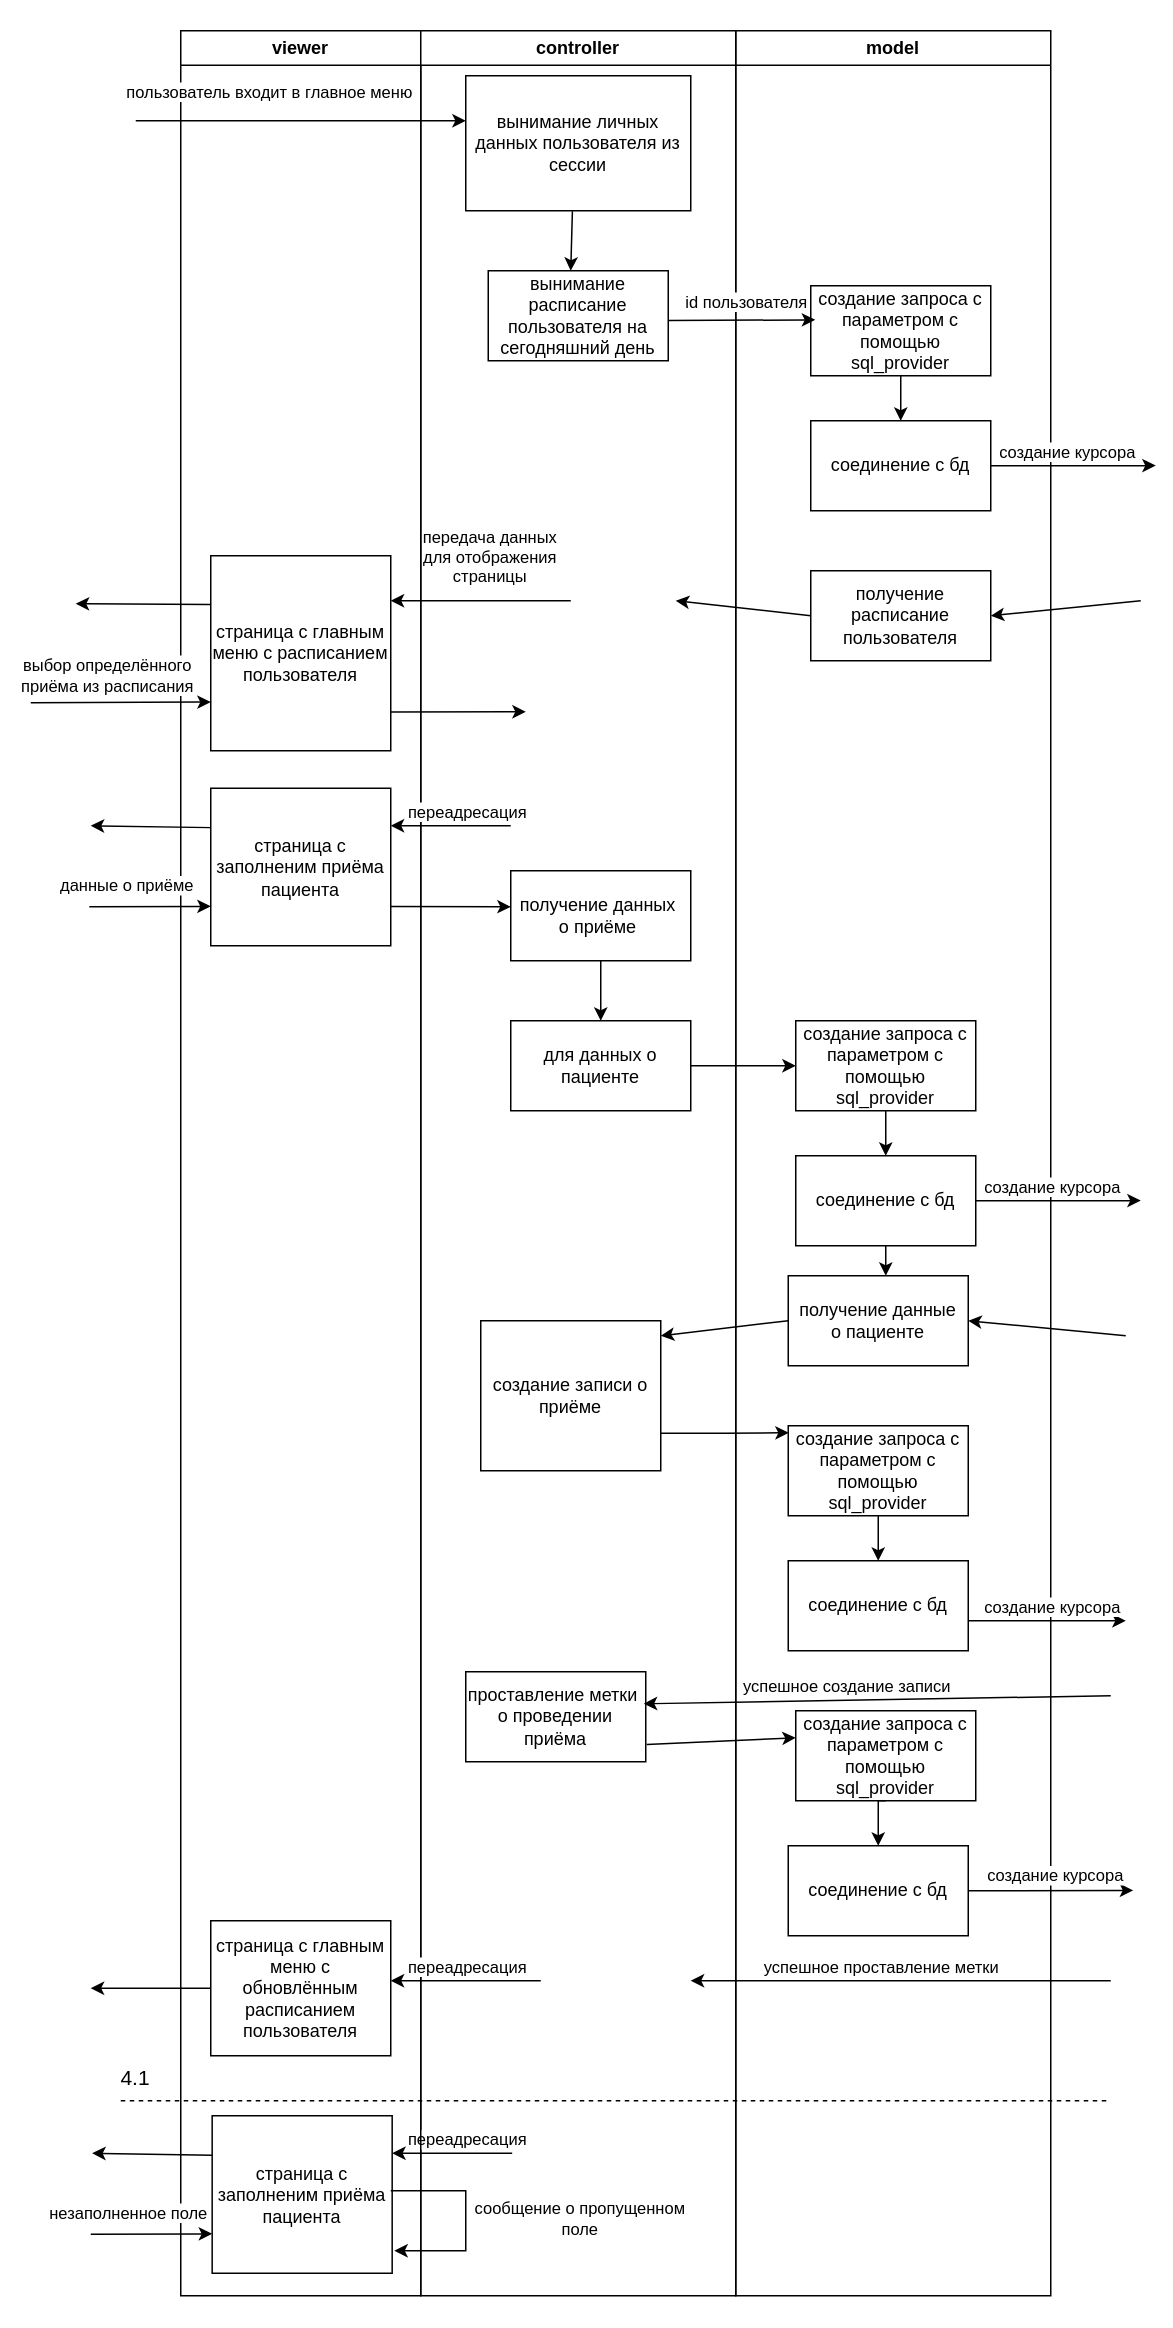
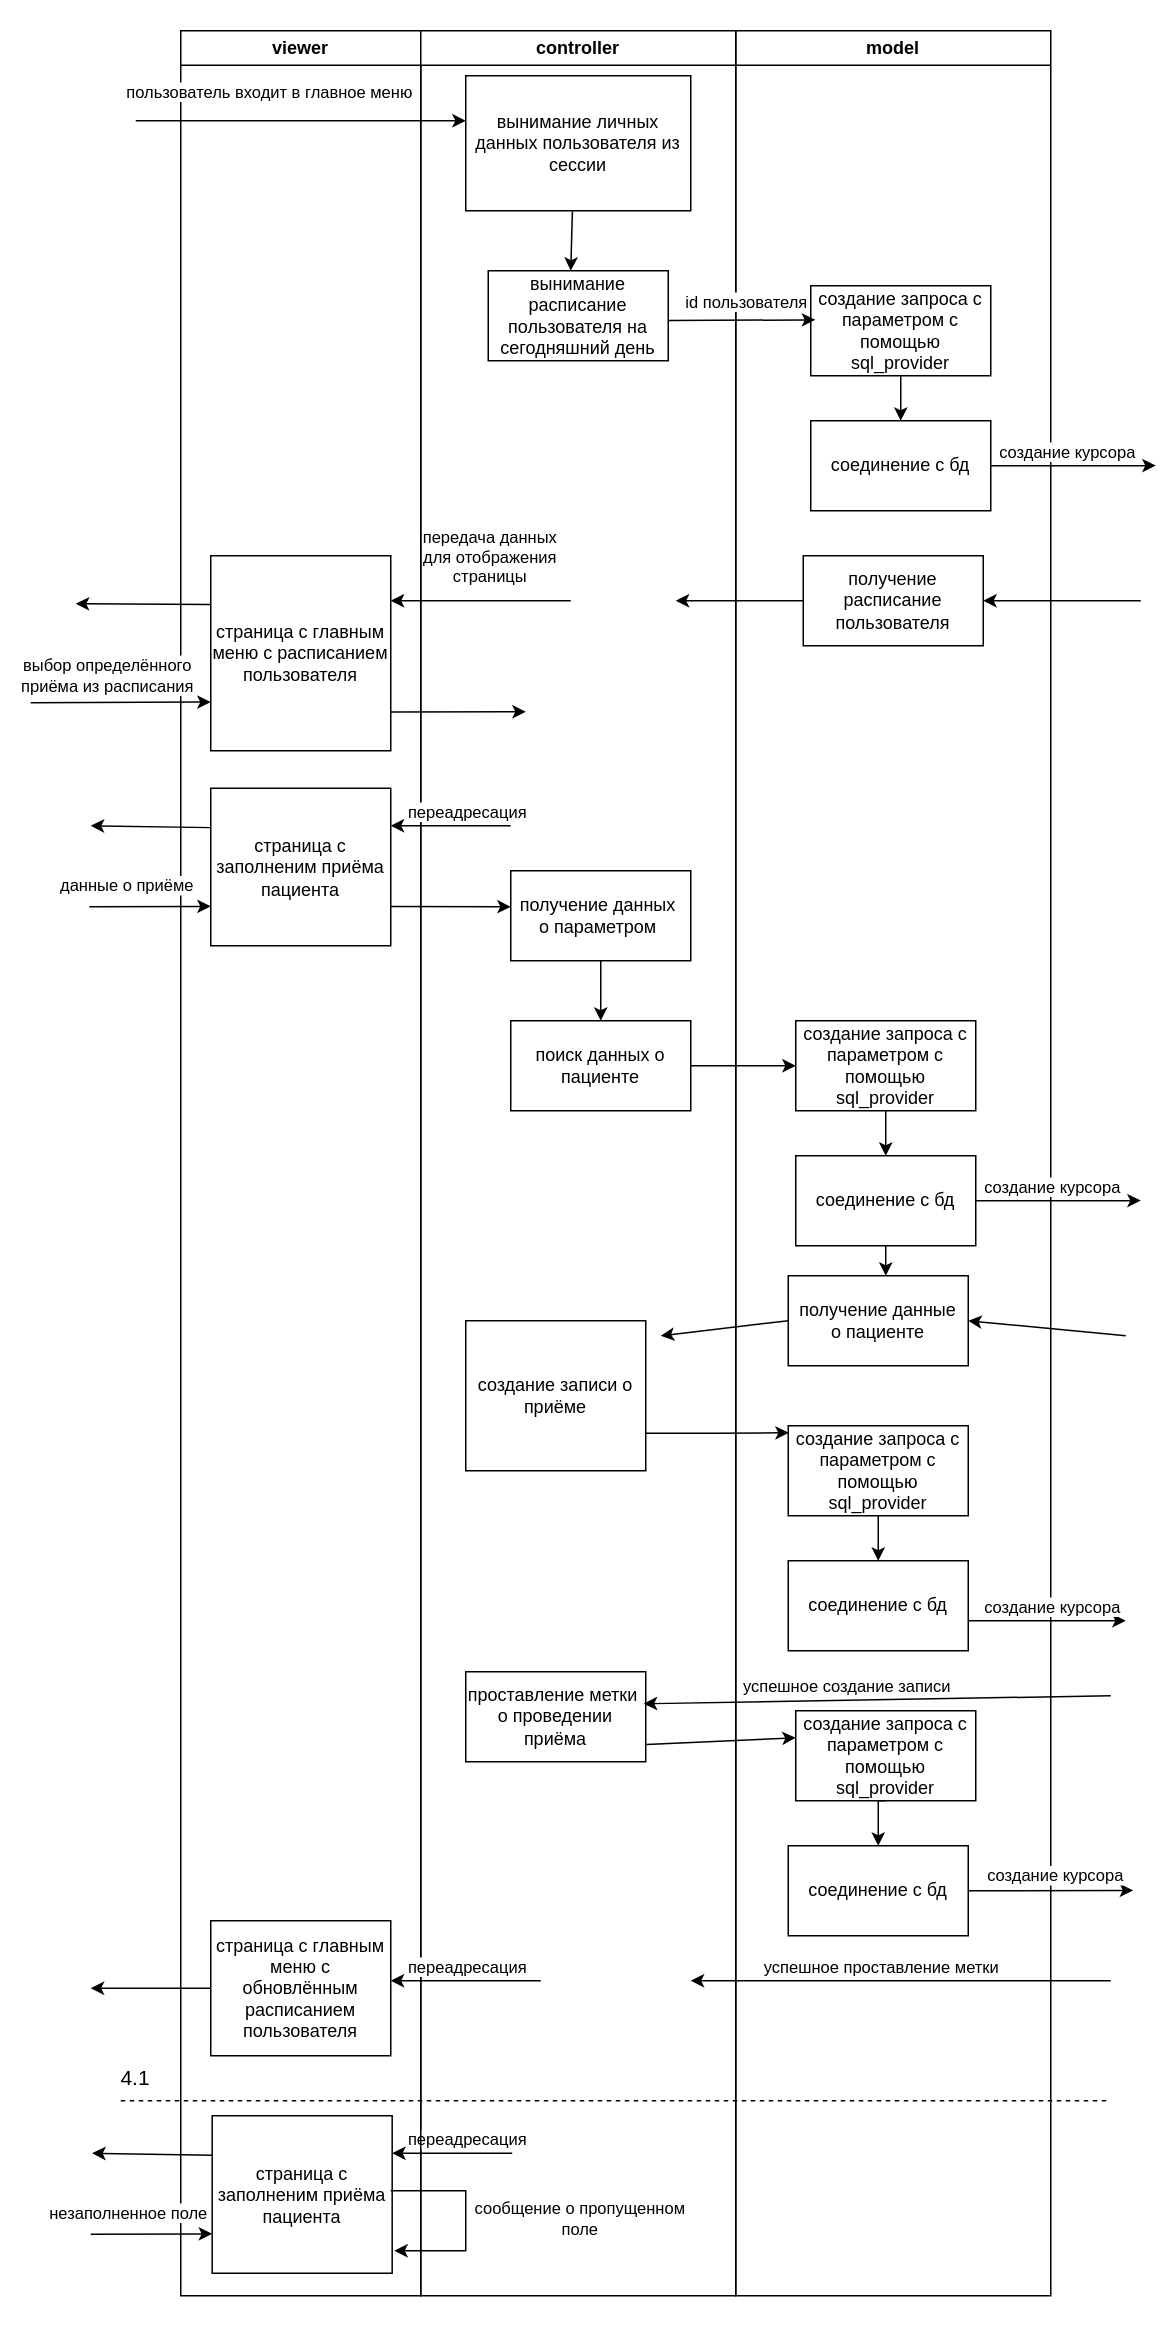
node "получение расписание пользователя": moved (901, 616) -> (893, 601)
node "получение данных о приёме": label "получение данных о приёме" -> "получение данных о параметром"
node "для данных о пациенте": label "для данных о пациенте" -> "поиск данных о пациенте"
node "создание записи о приёме": moved (571, 1396) -> (556, 1396)
